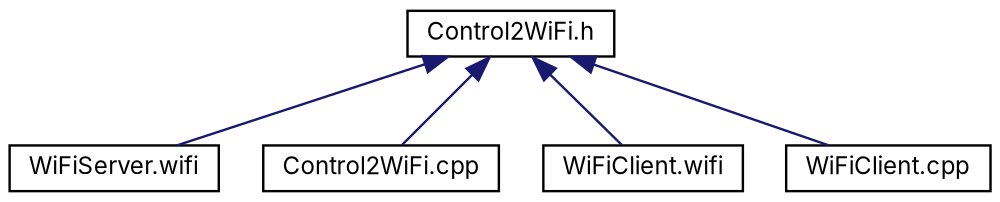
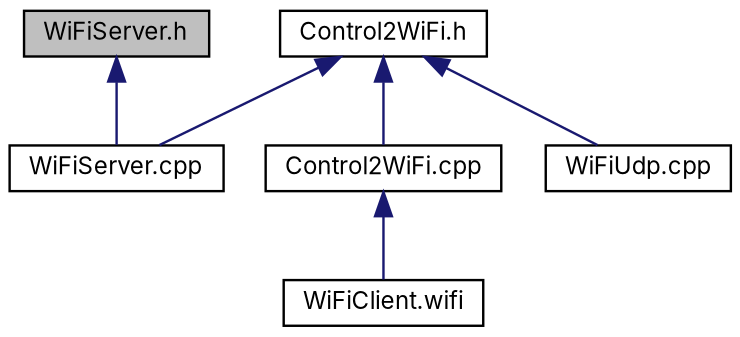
node "WiFiServer.h": added
edge "WiFiClient.wifi" -> "Control2WiFi.h": now "WiFiClient.wifi" -> "Control2WiFi.cpp"
node "WiFiServer.wifi": label "WiFiServer.wifi" -> "WiFiServer.cpp"
node "WiFiClient.cpp": label "WiFiClient.cpp" -> "WiFiUdp.cpp"
